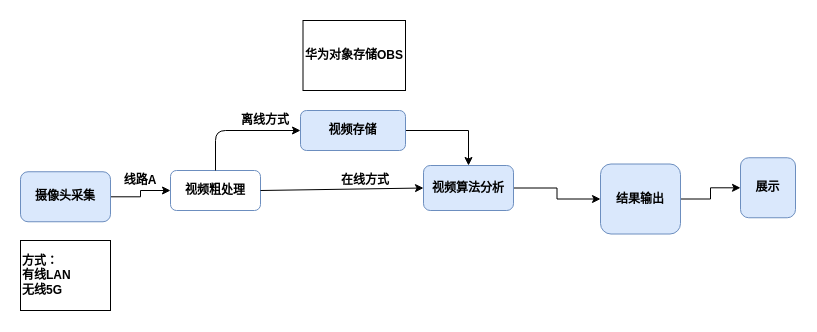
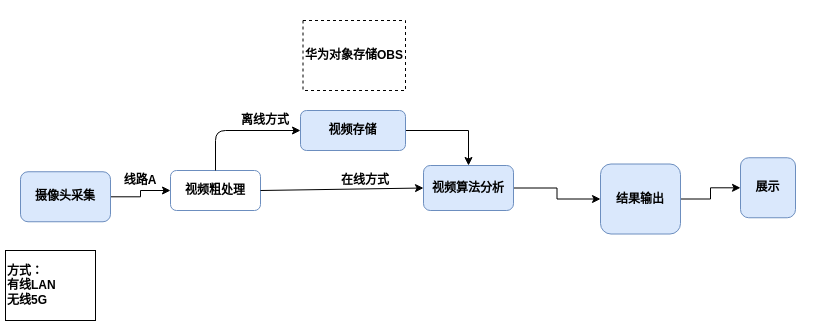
node "华为对象存储OBS": style solid -> dashed
node "方式： 有线LAN 无线5G": moved (66, 276) -> (51, 286)
